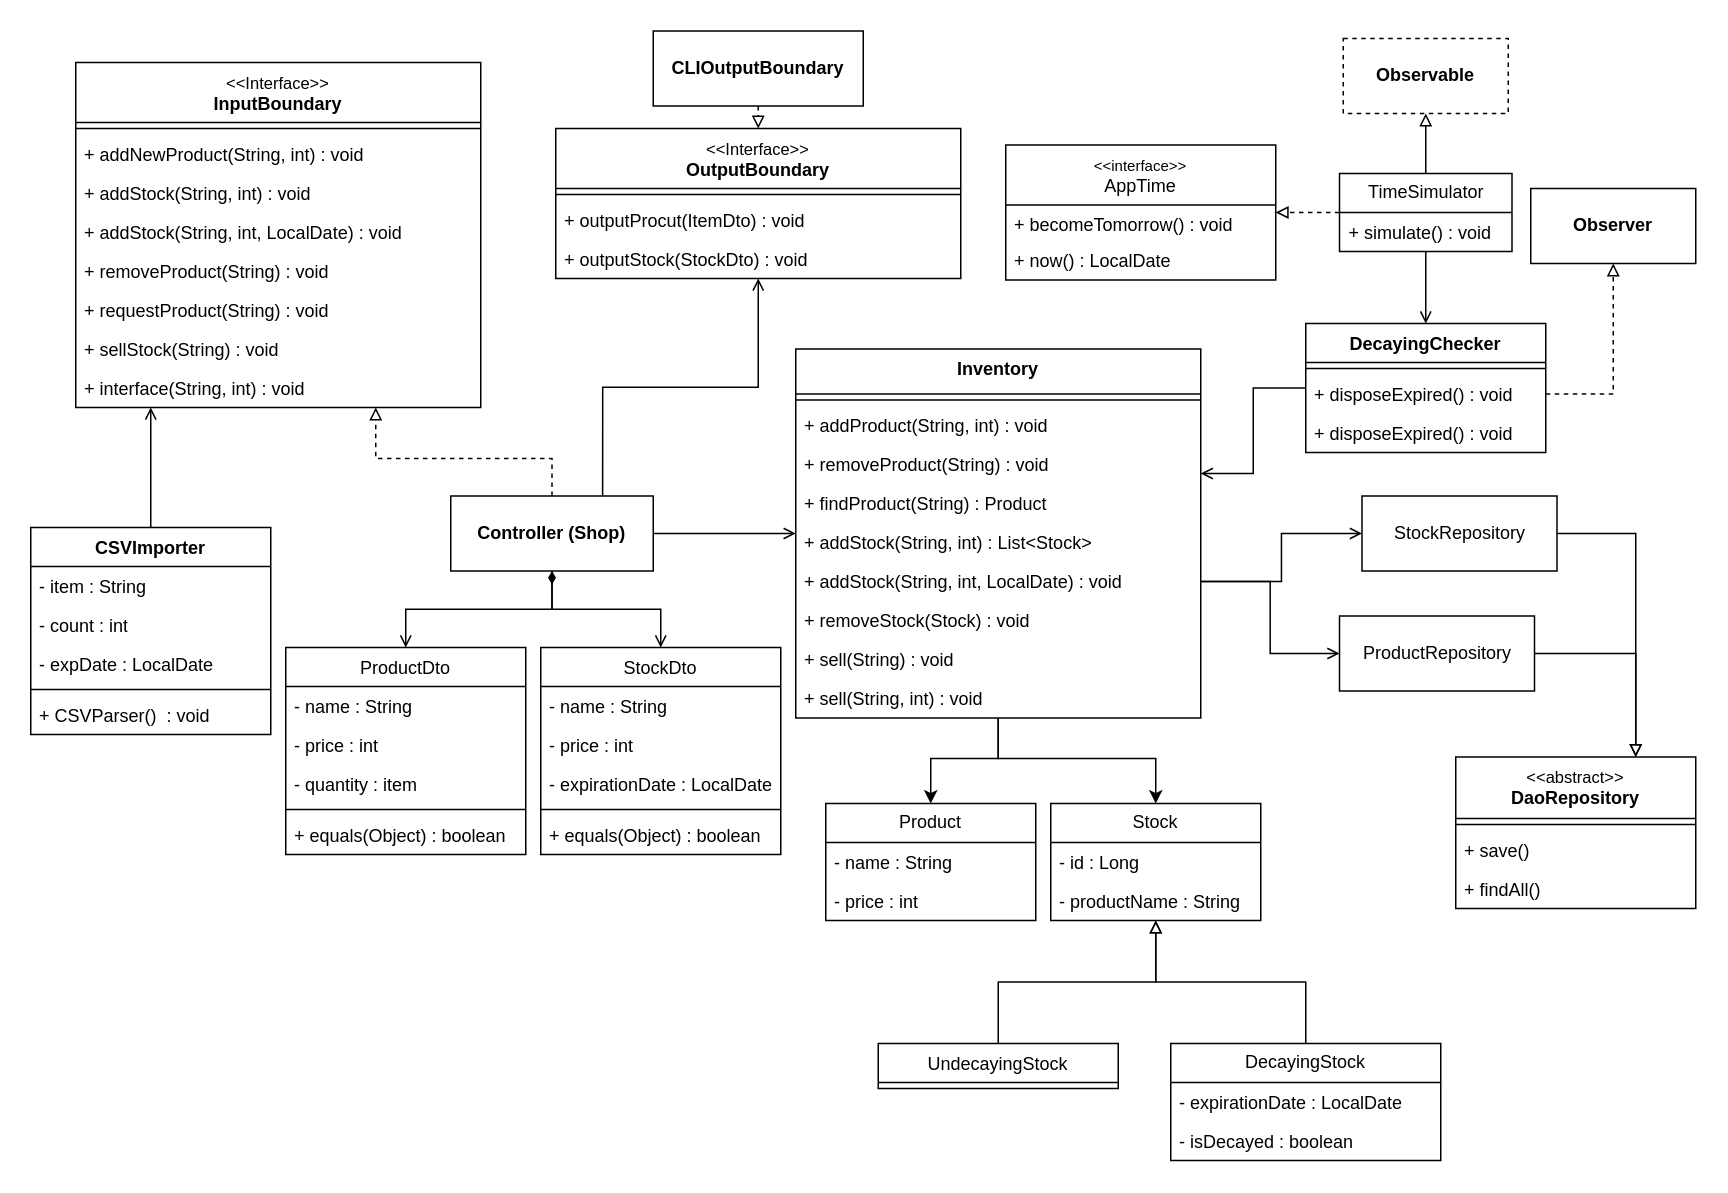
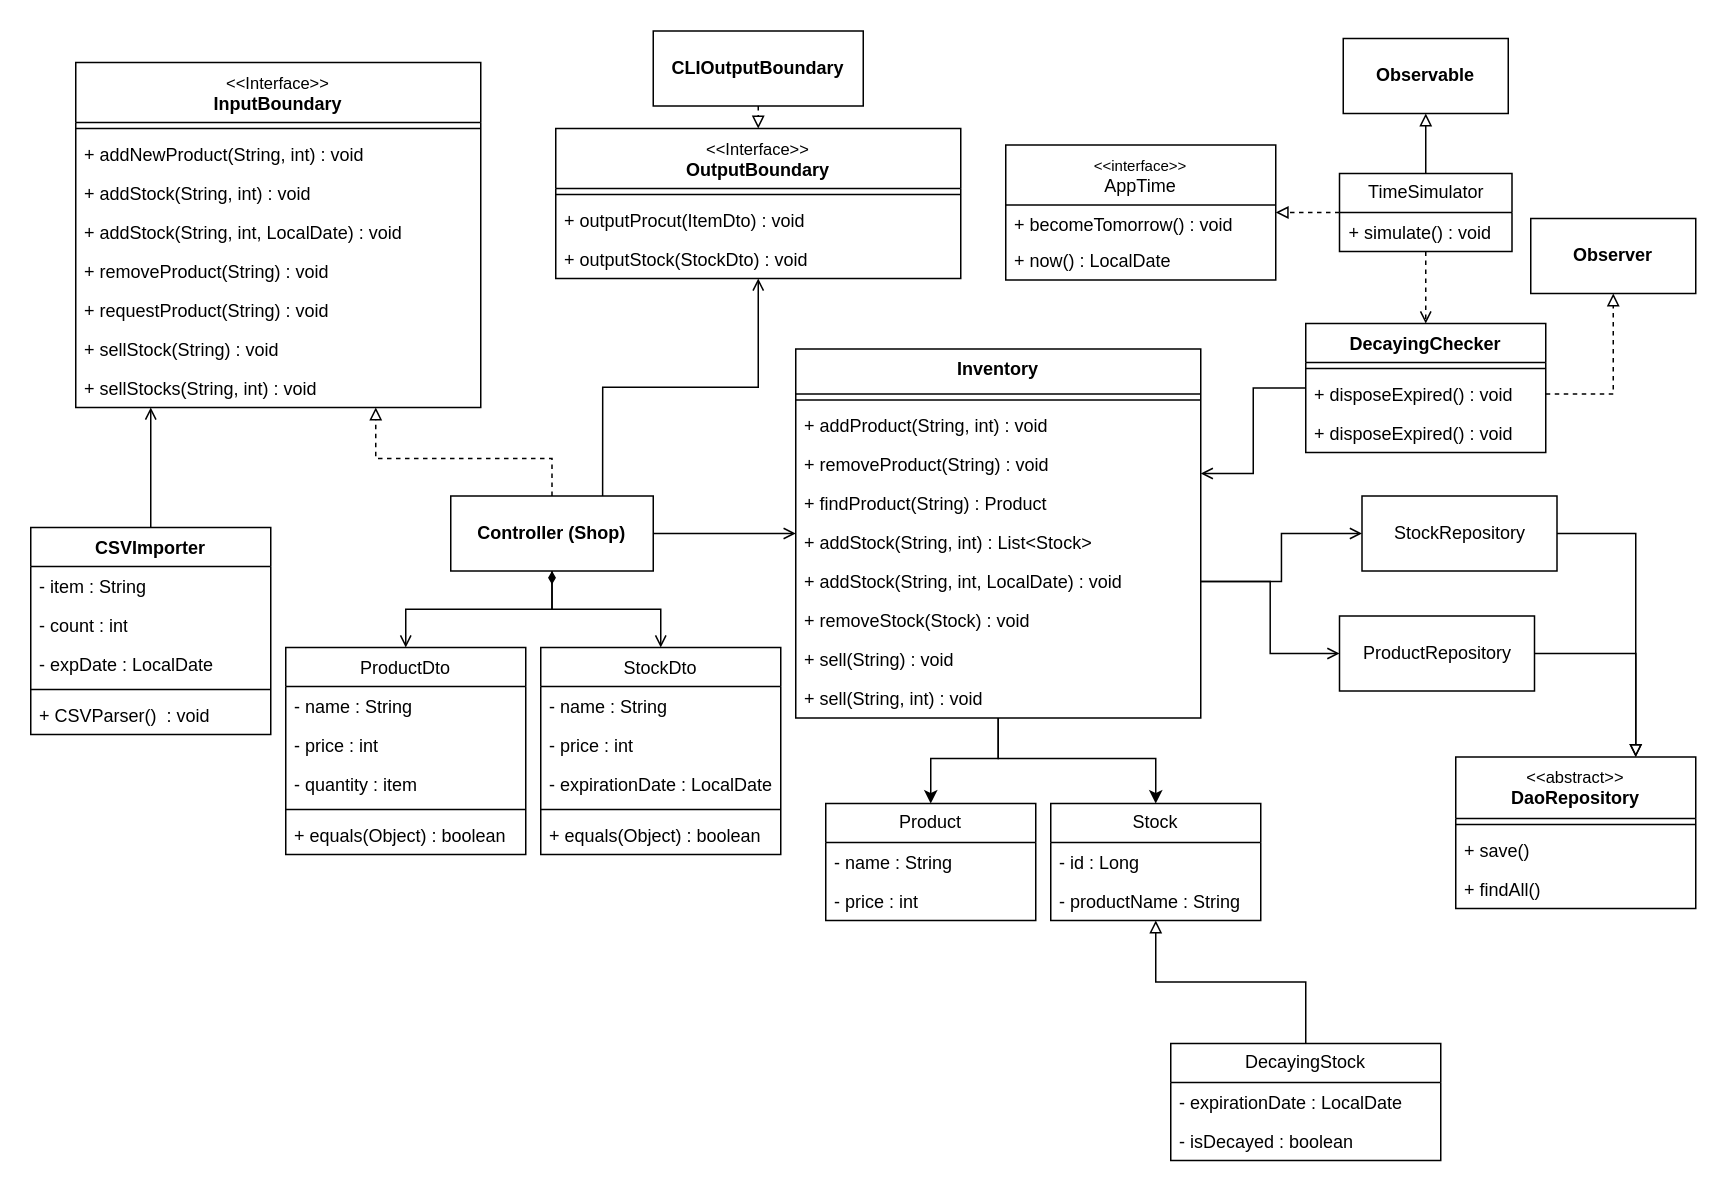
node "Observable": style dashed -> solid
node "Observer": moved (1613, 226) -> (1613, 256)
edge "TimeSimulator" -> "DecayingChecker": style solid -> dashed
node "+ interface(String, int) : void": label "+ interface(String, int) : void" -> "+ sellStocks(String, int) : void"
edge "UndecayingStock" -> "Stock": removed
node "UndecayingStock": removed
